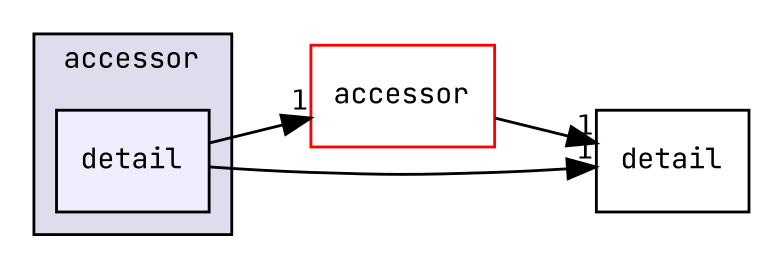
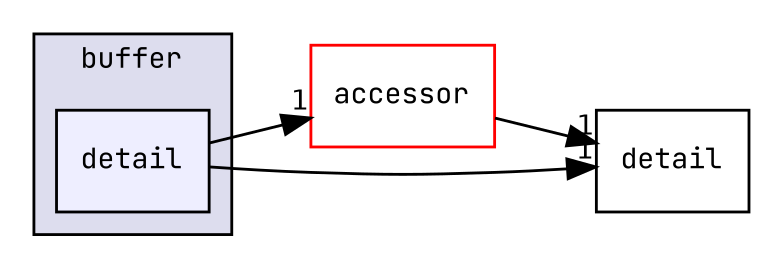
cluster "accessor": label "accessor" -> "buffer"
